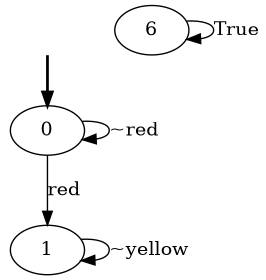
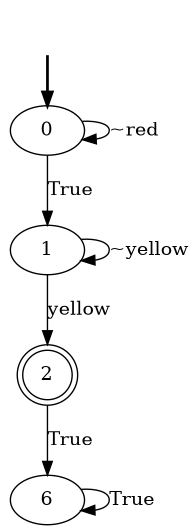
edge "0" -> "1": label "red" -> "True"
node "2": added
